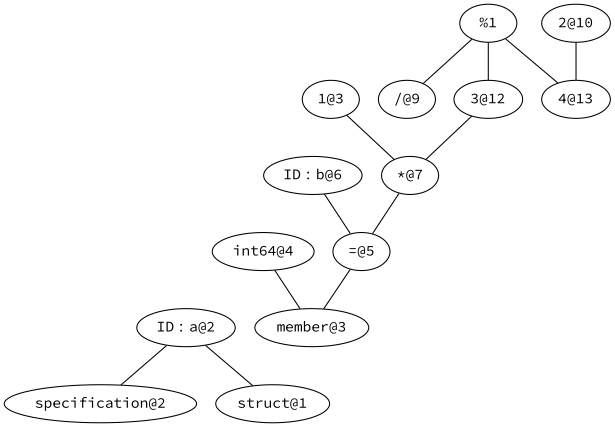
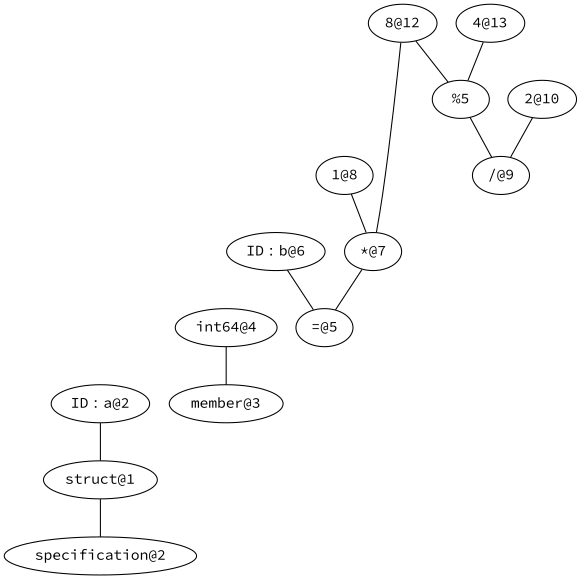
node "%1": label "%1" -> "%5"
edge "2@10" -- "4@13": now "2@10" -- "/@9"
node "1@3": label "1@3" -> "1@8"
node "3@12": label "3@12" -> "8@12"
edge "=@5" -- "member@3": removed
edge "ID：a@2" -- "specification@2": now "struct@1" -- "specification@2"
